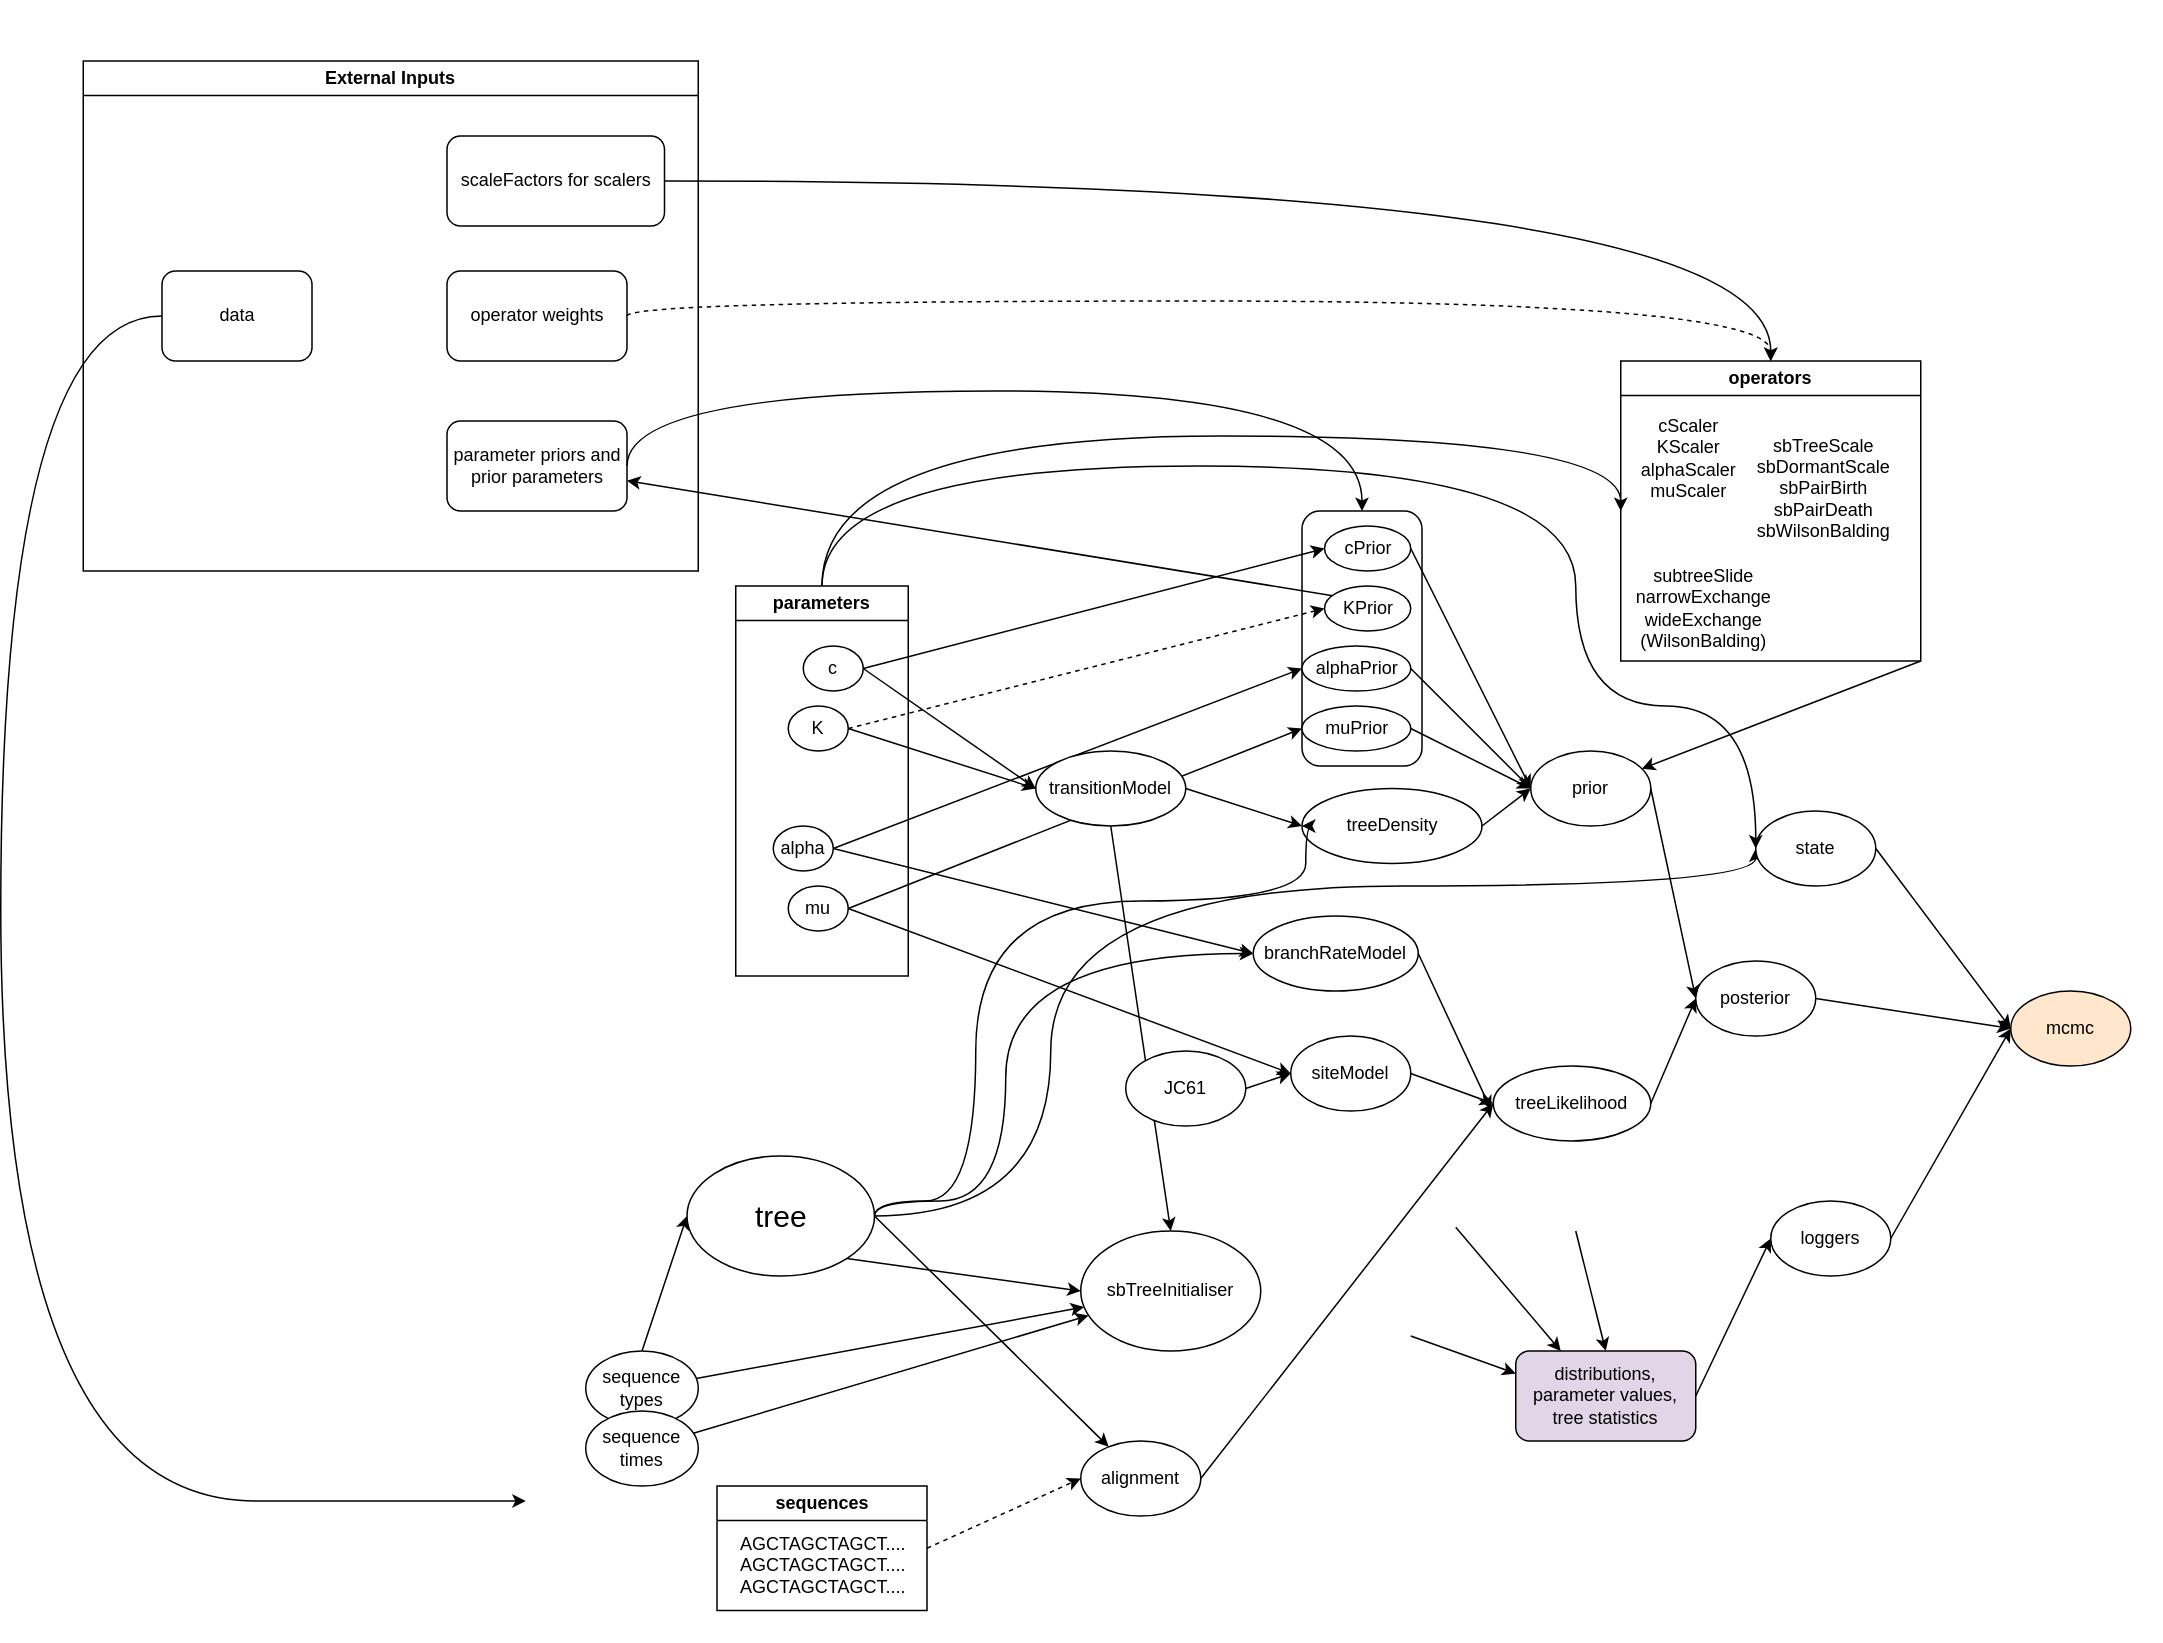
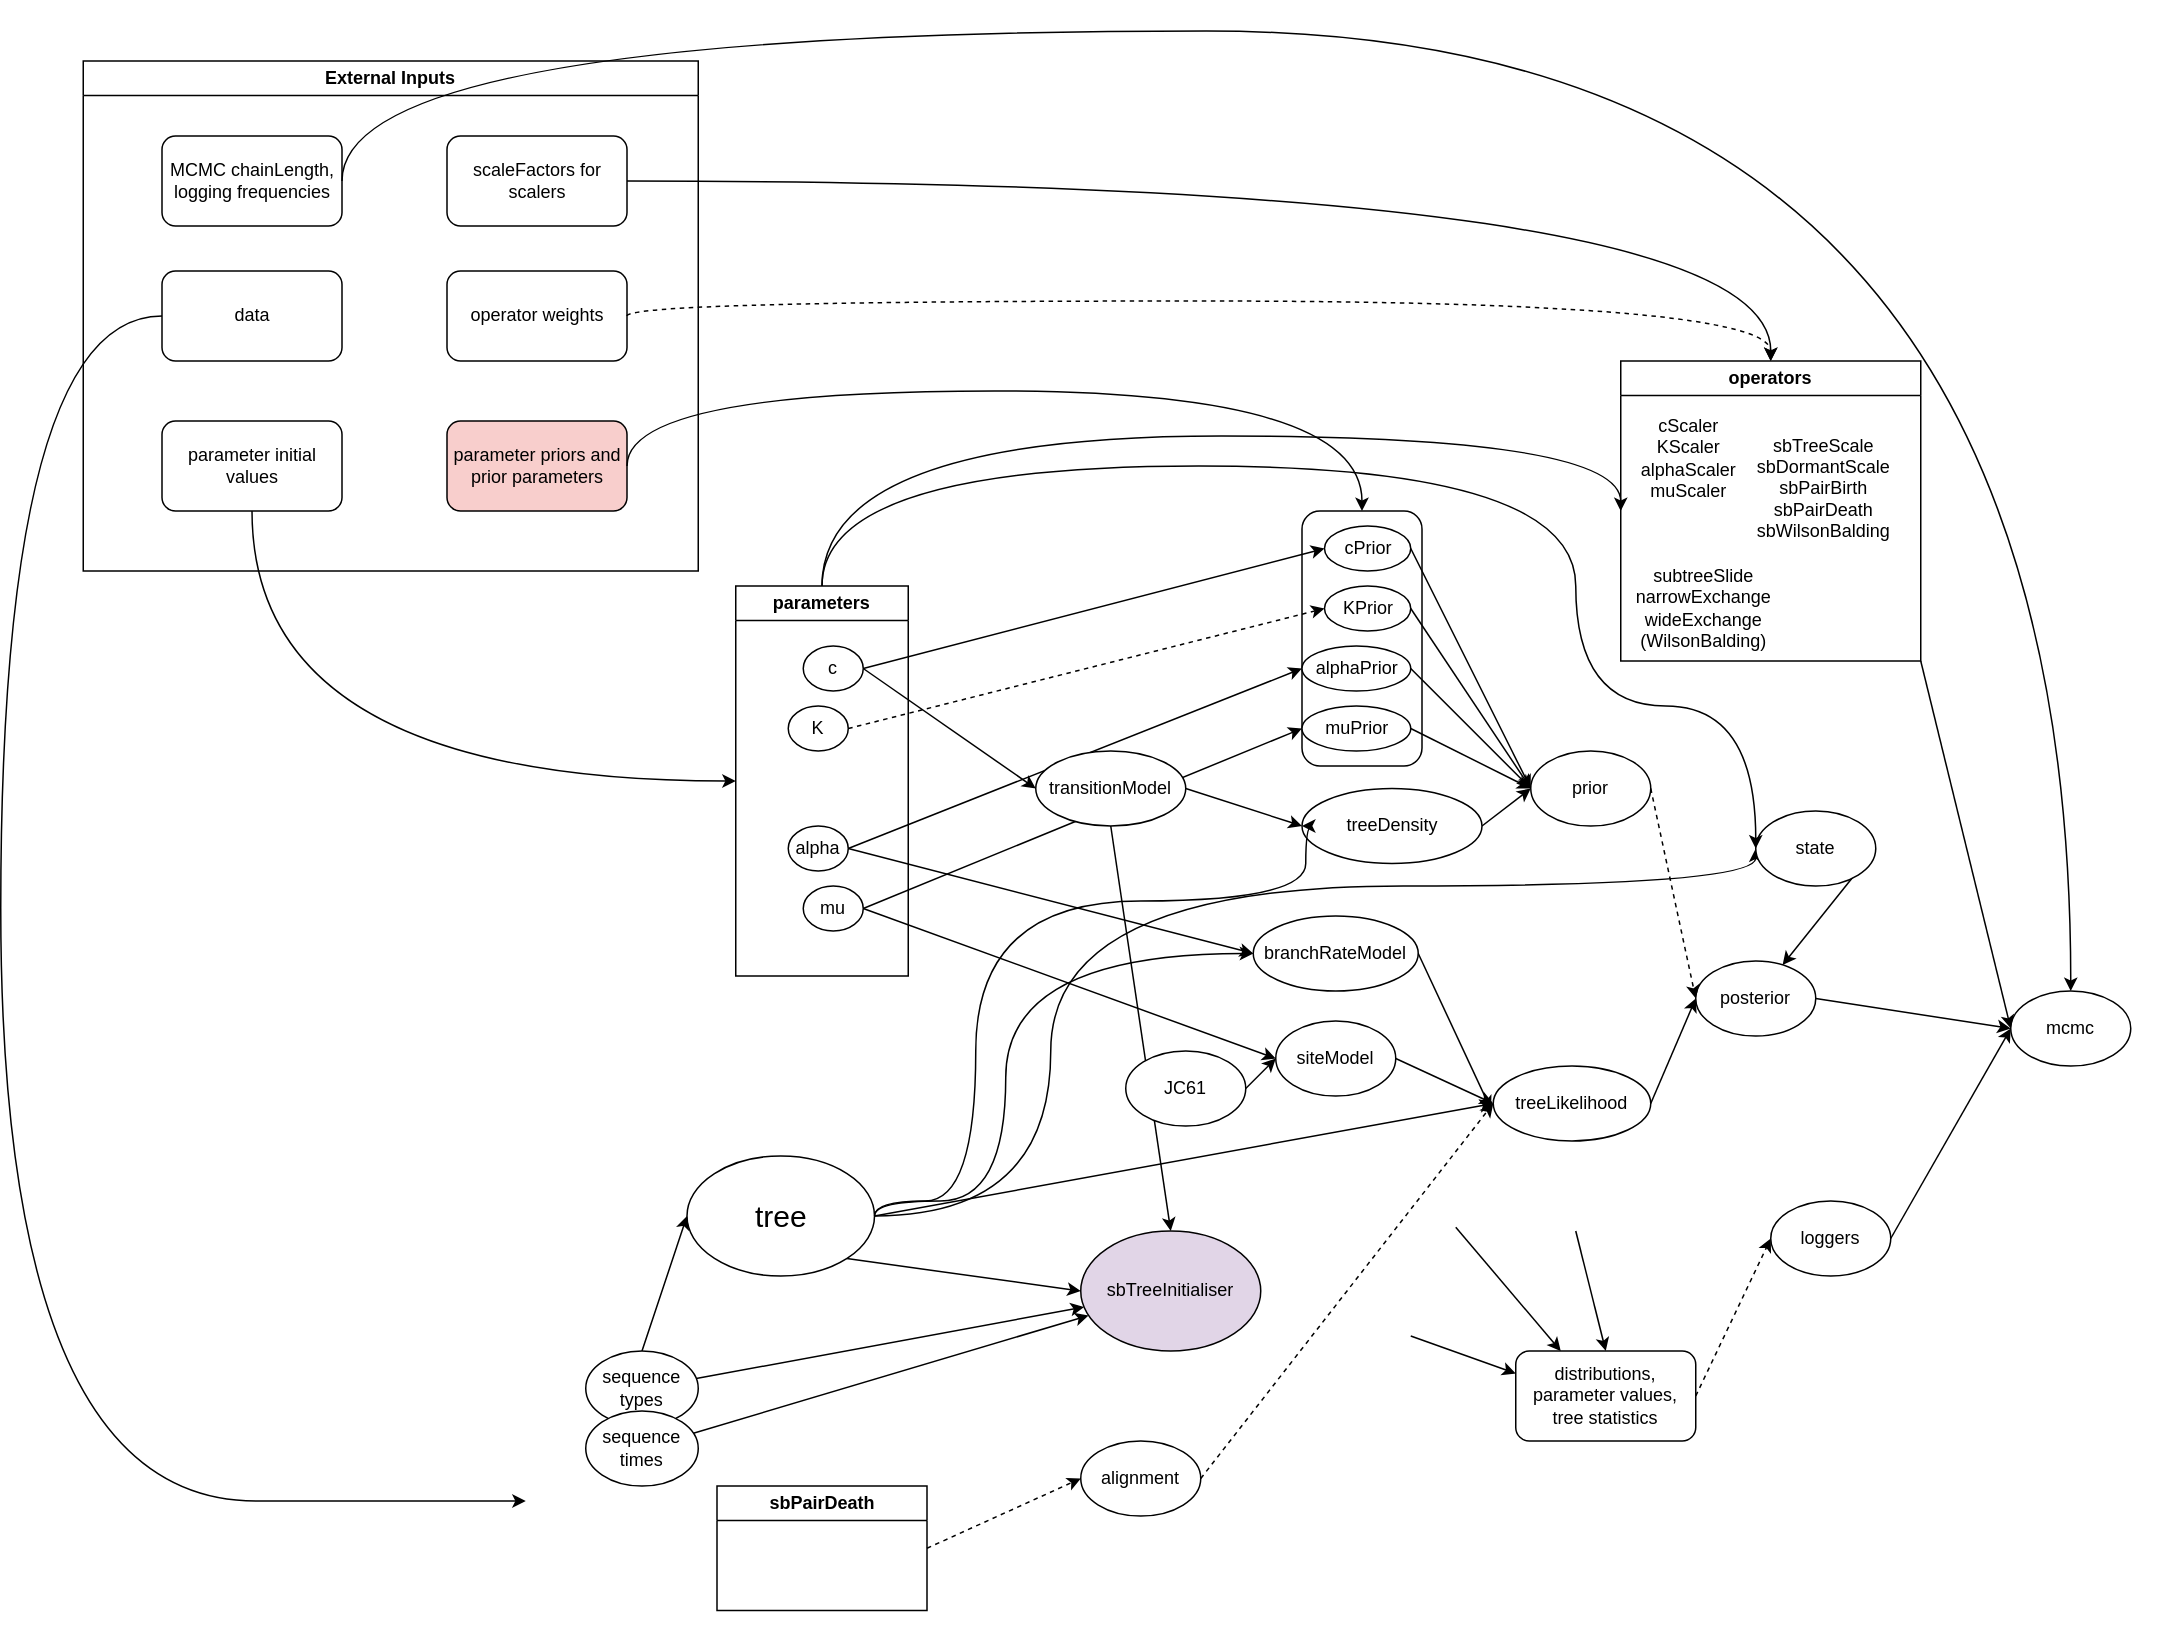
edge "MCMC chainLength, logging frequencies" -> "mcmc": added
node "MCMC chainLength, logging frequencies": added
node "scaleFactors for scalers": size 218x90 -> 180x90
node "data": size 150x90 -> 180x90
node "parameter initial values": added
node "parameter priors and prior parameters": fillcolor #ffffff -> #f8cecc
edge "KPrior" -> "parameter priors and prior parameters": now "KPrior" -> "prior"
edge "operators" -> "prior": now "operators" -> "mcmc"
edge "parameter initial values" -> "parameters": added
edge "K" -> "transitionModel": removed
node "alpha": moved (803, 848) -> (818, 848)
edge "prior" -> "posterior": style solid -> dashed
node "mu": moved (818, 908) -> (833, 908)
edge "state" -> "mcmc": now "state" -> "posterior"
node "mcmc": fillcolor #ffe6cc -> #ffffff
node "siteModel": moved (1351, 1073) -> (1336, 1058)
node "sbTreeInitialiser": fillcolor #ffffff -> #e1d5e7
edge "alignment" -> "treeLikelihood": style solid -> dashed
edge "distributions, parameter values, tree statistics" -> "loggers": style solid -> dashed
edge "tree" -> "alignment": now "tree" -> "treeLikelihood"
node "distributions, parameter values, tree statistics": fillcolor #e1d5e7 -> #ffffff
node "sequences": label "sequences" -> "sbPairDeath"
node "AGCTAGCTAGCT.... AGCTAGCTAGCT.... AGCTAGCTAGCT....": removed
